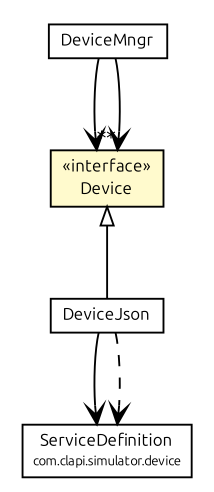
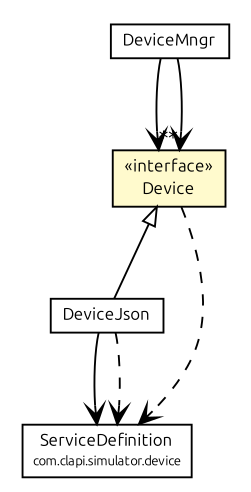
edge "Device" -> "ServiceDefinition": added
